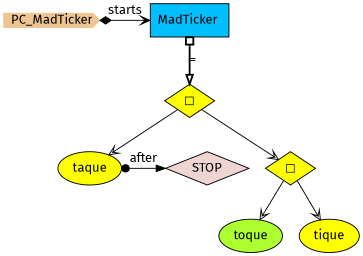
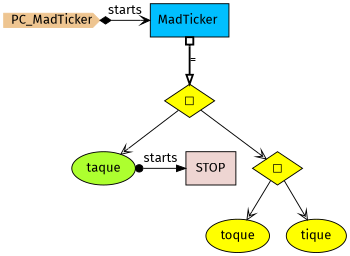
edge "taque" -- "STOP": label "after" -> "starts"
node "taque": fillcolor yellow -> greenyellow
node "STOP": shape diamond -> box
node "toque": fillcolor greenyellow -> yellow
